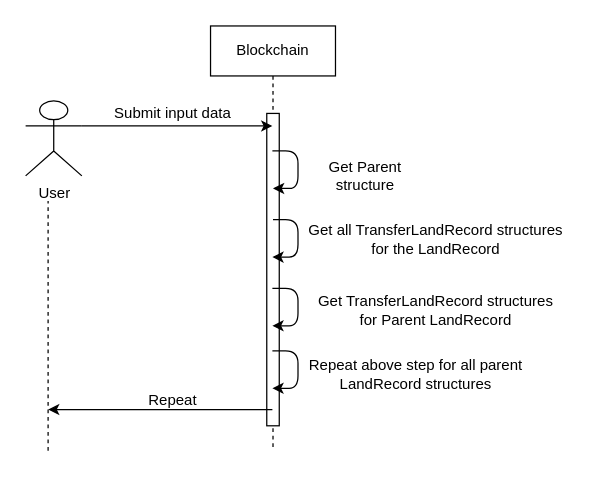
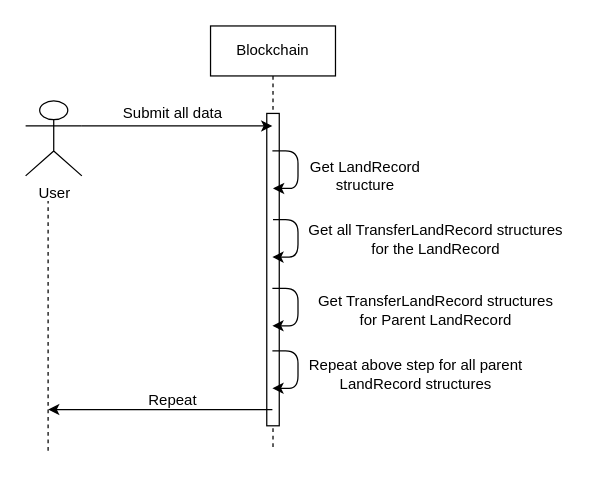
node "Submit input data": label "Submit input data" -> "Submit all data"
node "Get Parent structure": label "Get Parent structure" -> "Get LandRecord structure"
